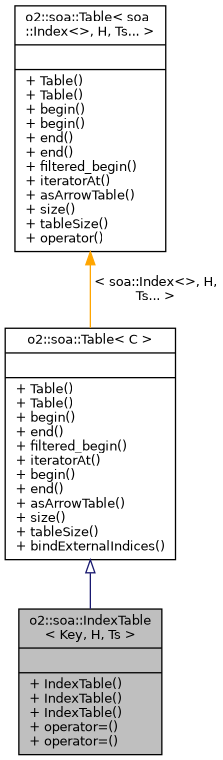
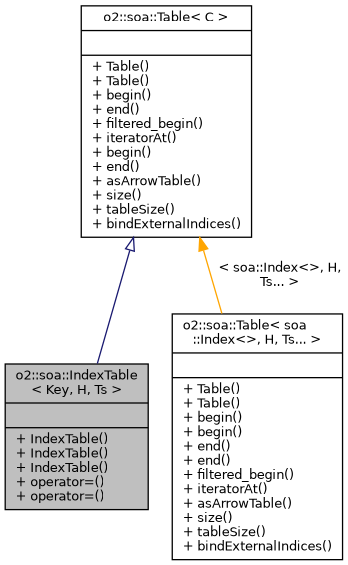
node "o2::soa::Table< soa": text "+ operator()" -> "+ bindExternalIndices()"
edge "o2::soa::Table< C >" -> "o2::soa::Table< soa": reversed
